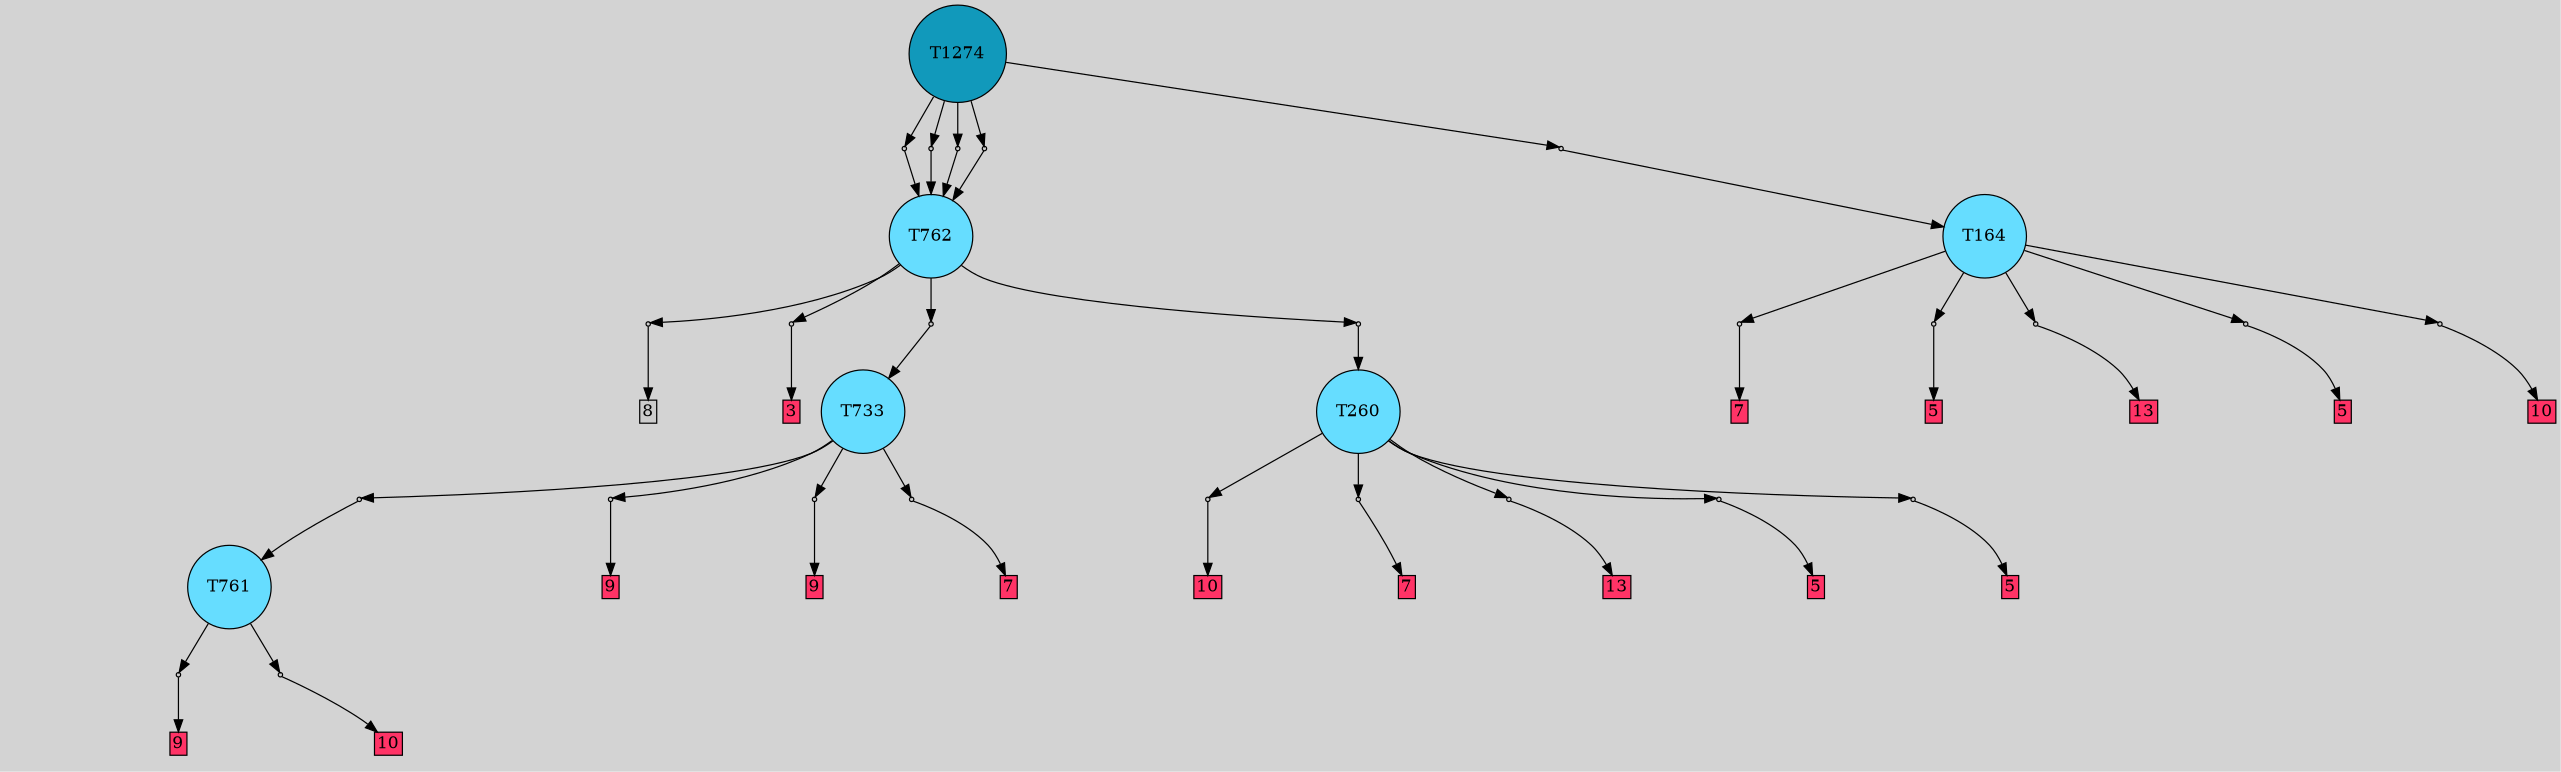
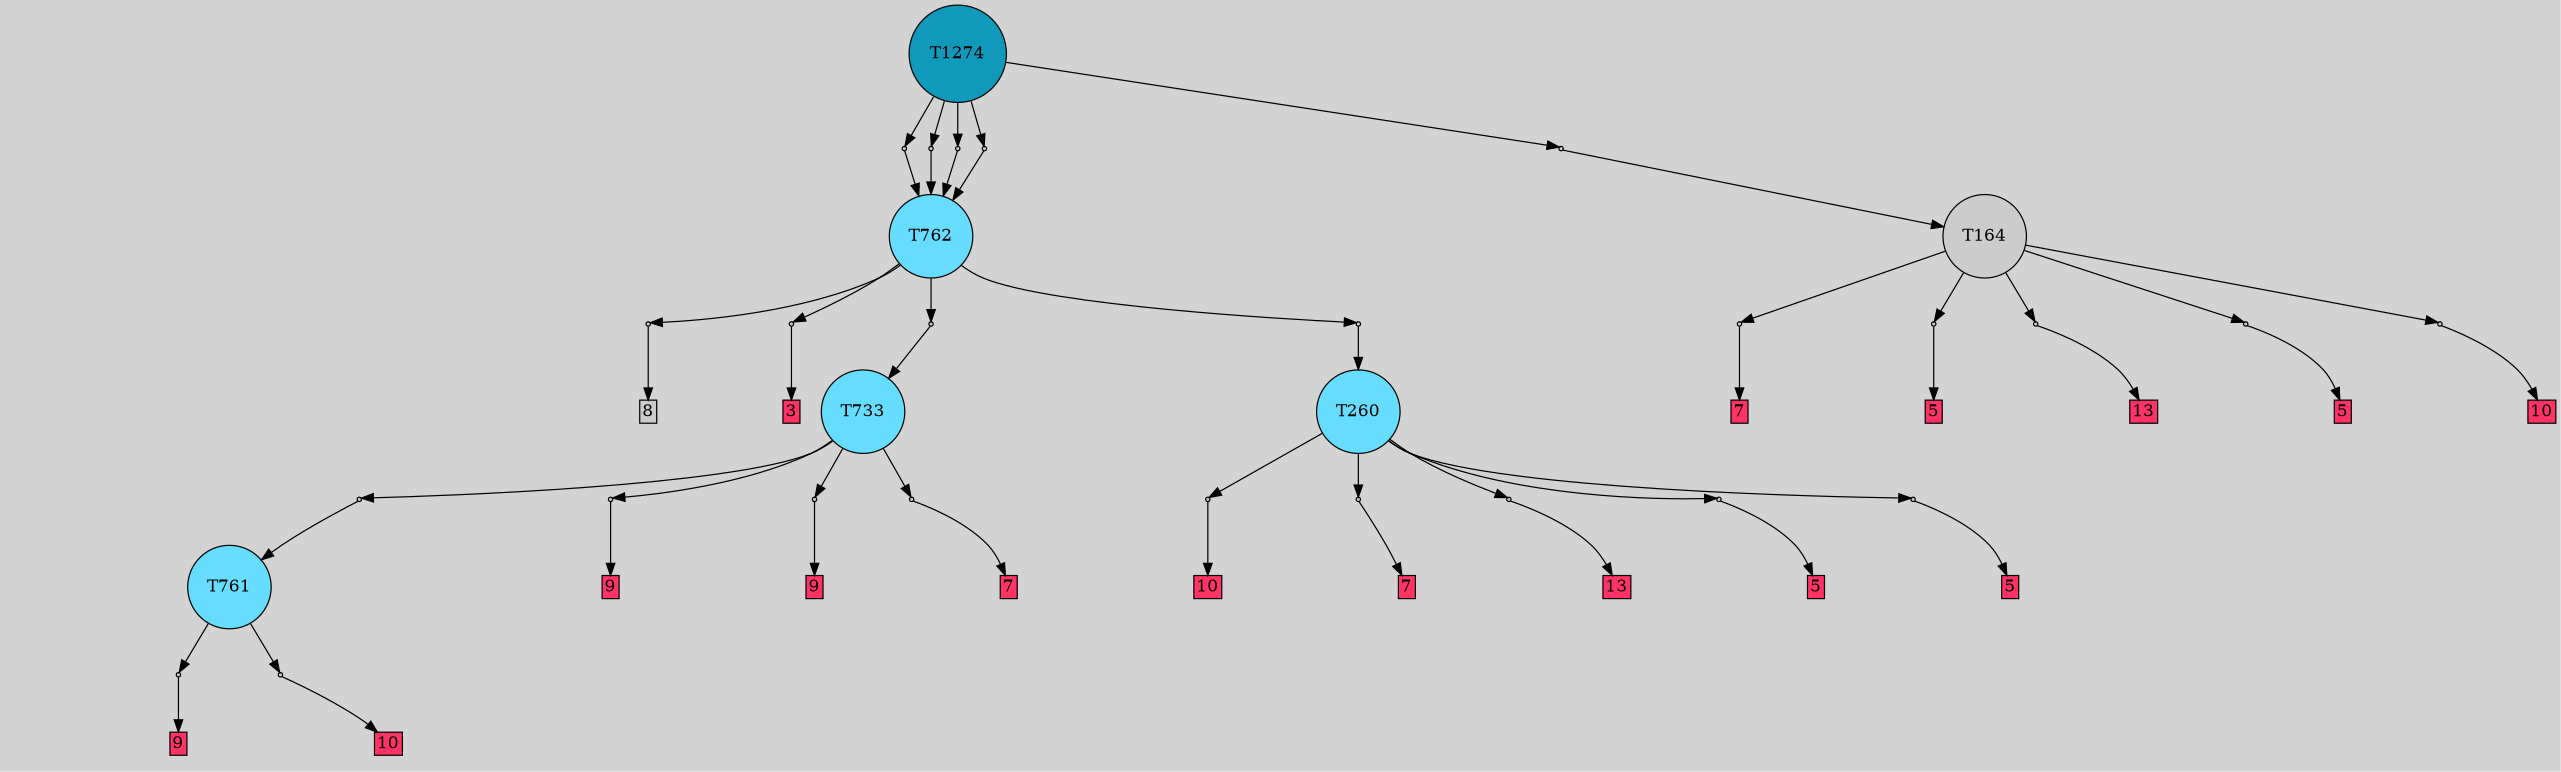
node "T164": fillcolor #66ddff -> #cccccc
